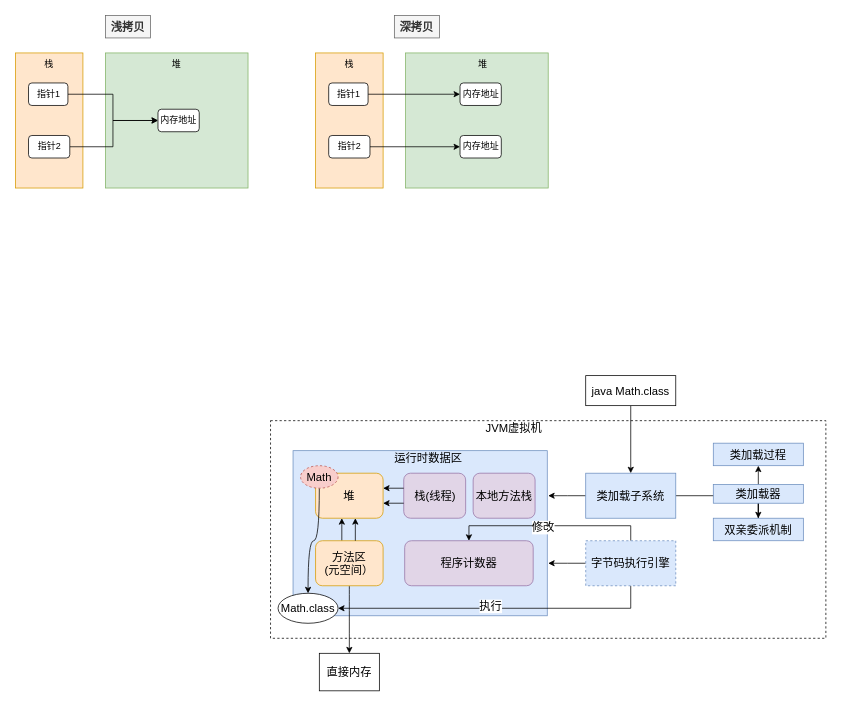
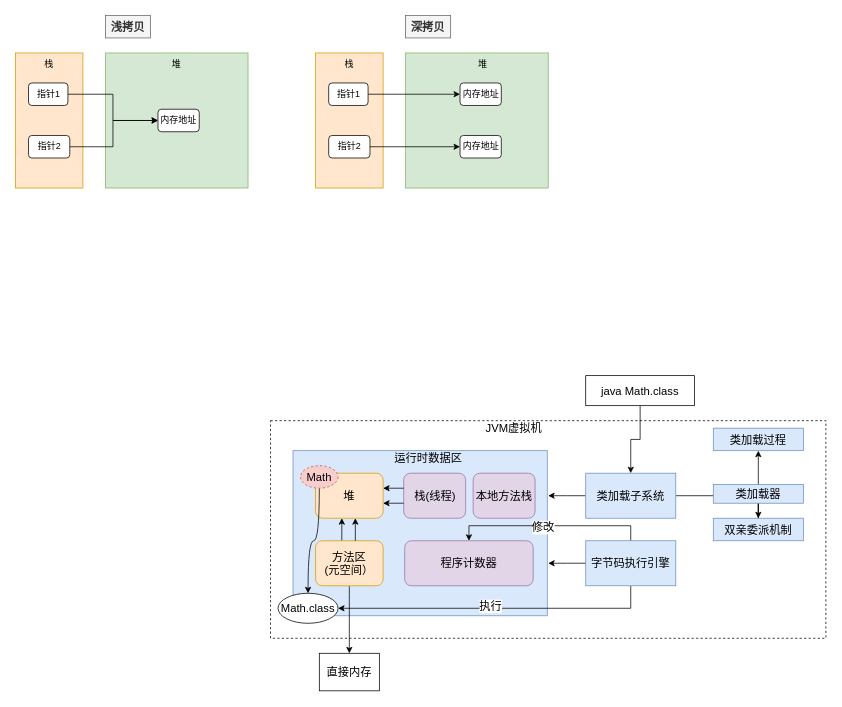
node "深拷贝": moved (417, 27) -> (428, 27)
node "java Math.class": size 90x30 -> 109x30
node "类加载过程": moved (758, 454) -> (758, 439)
node "字节码执行引擎": style dashed -> solid
